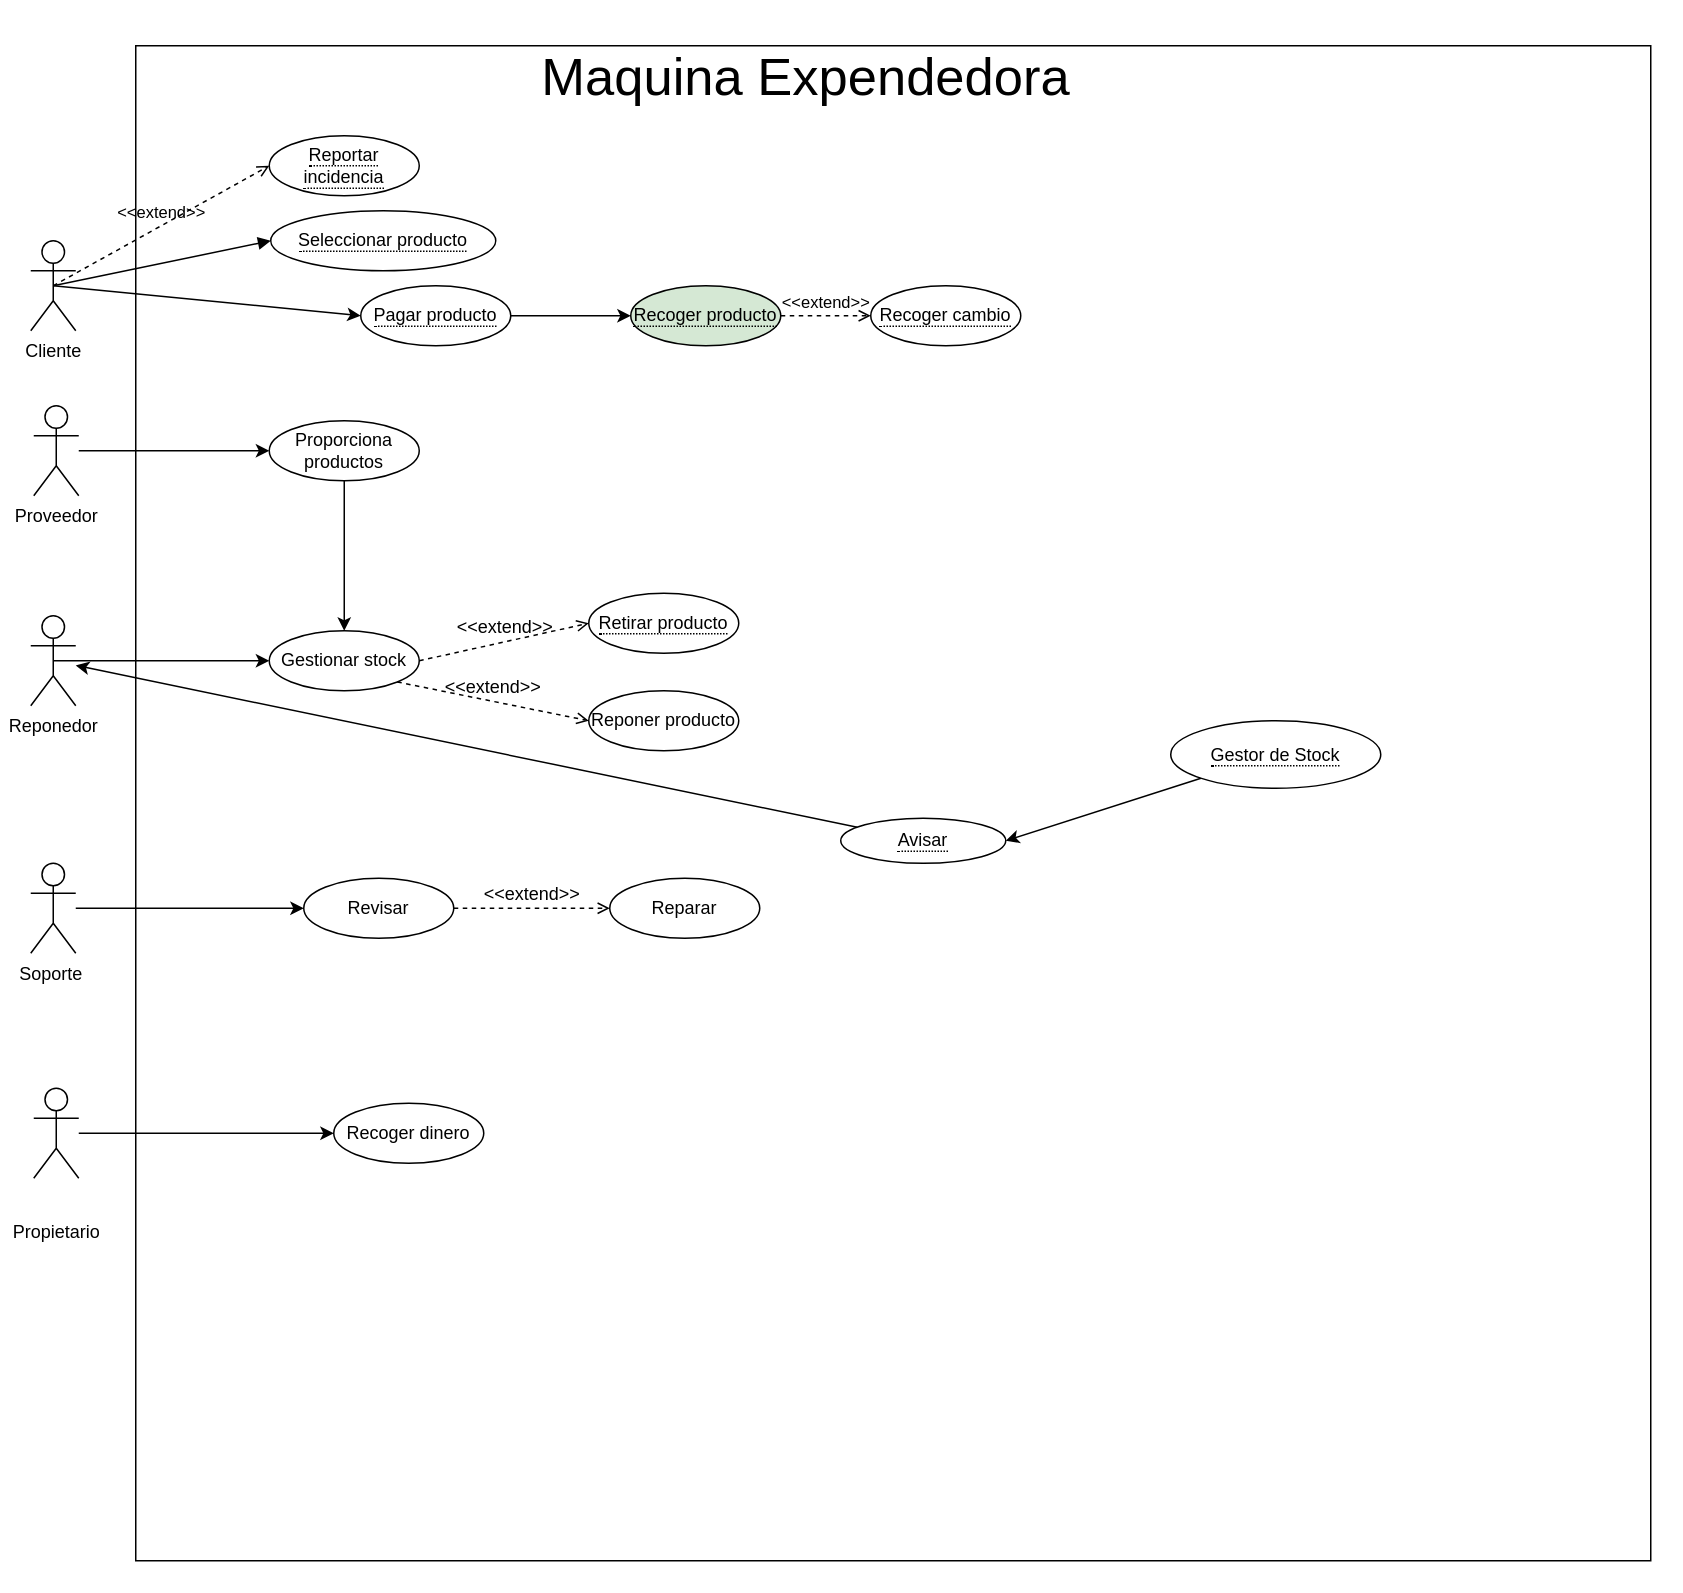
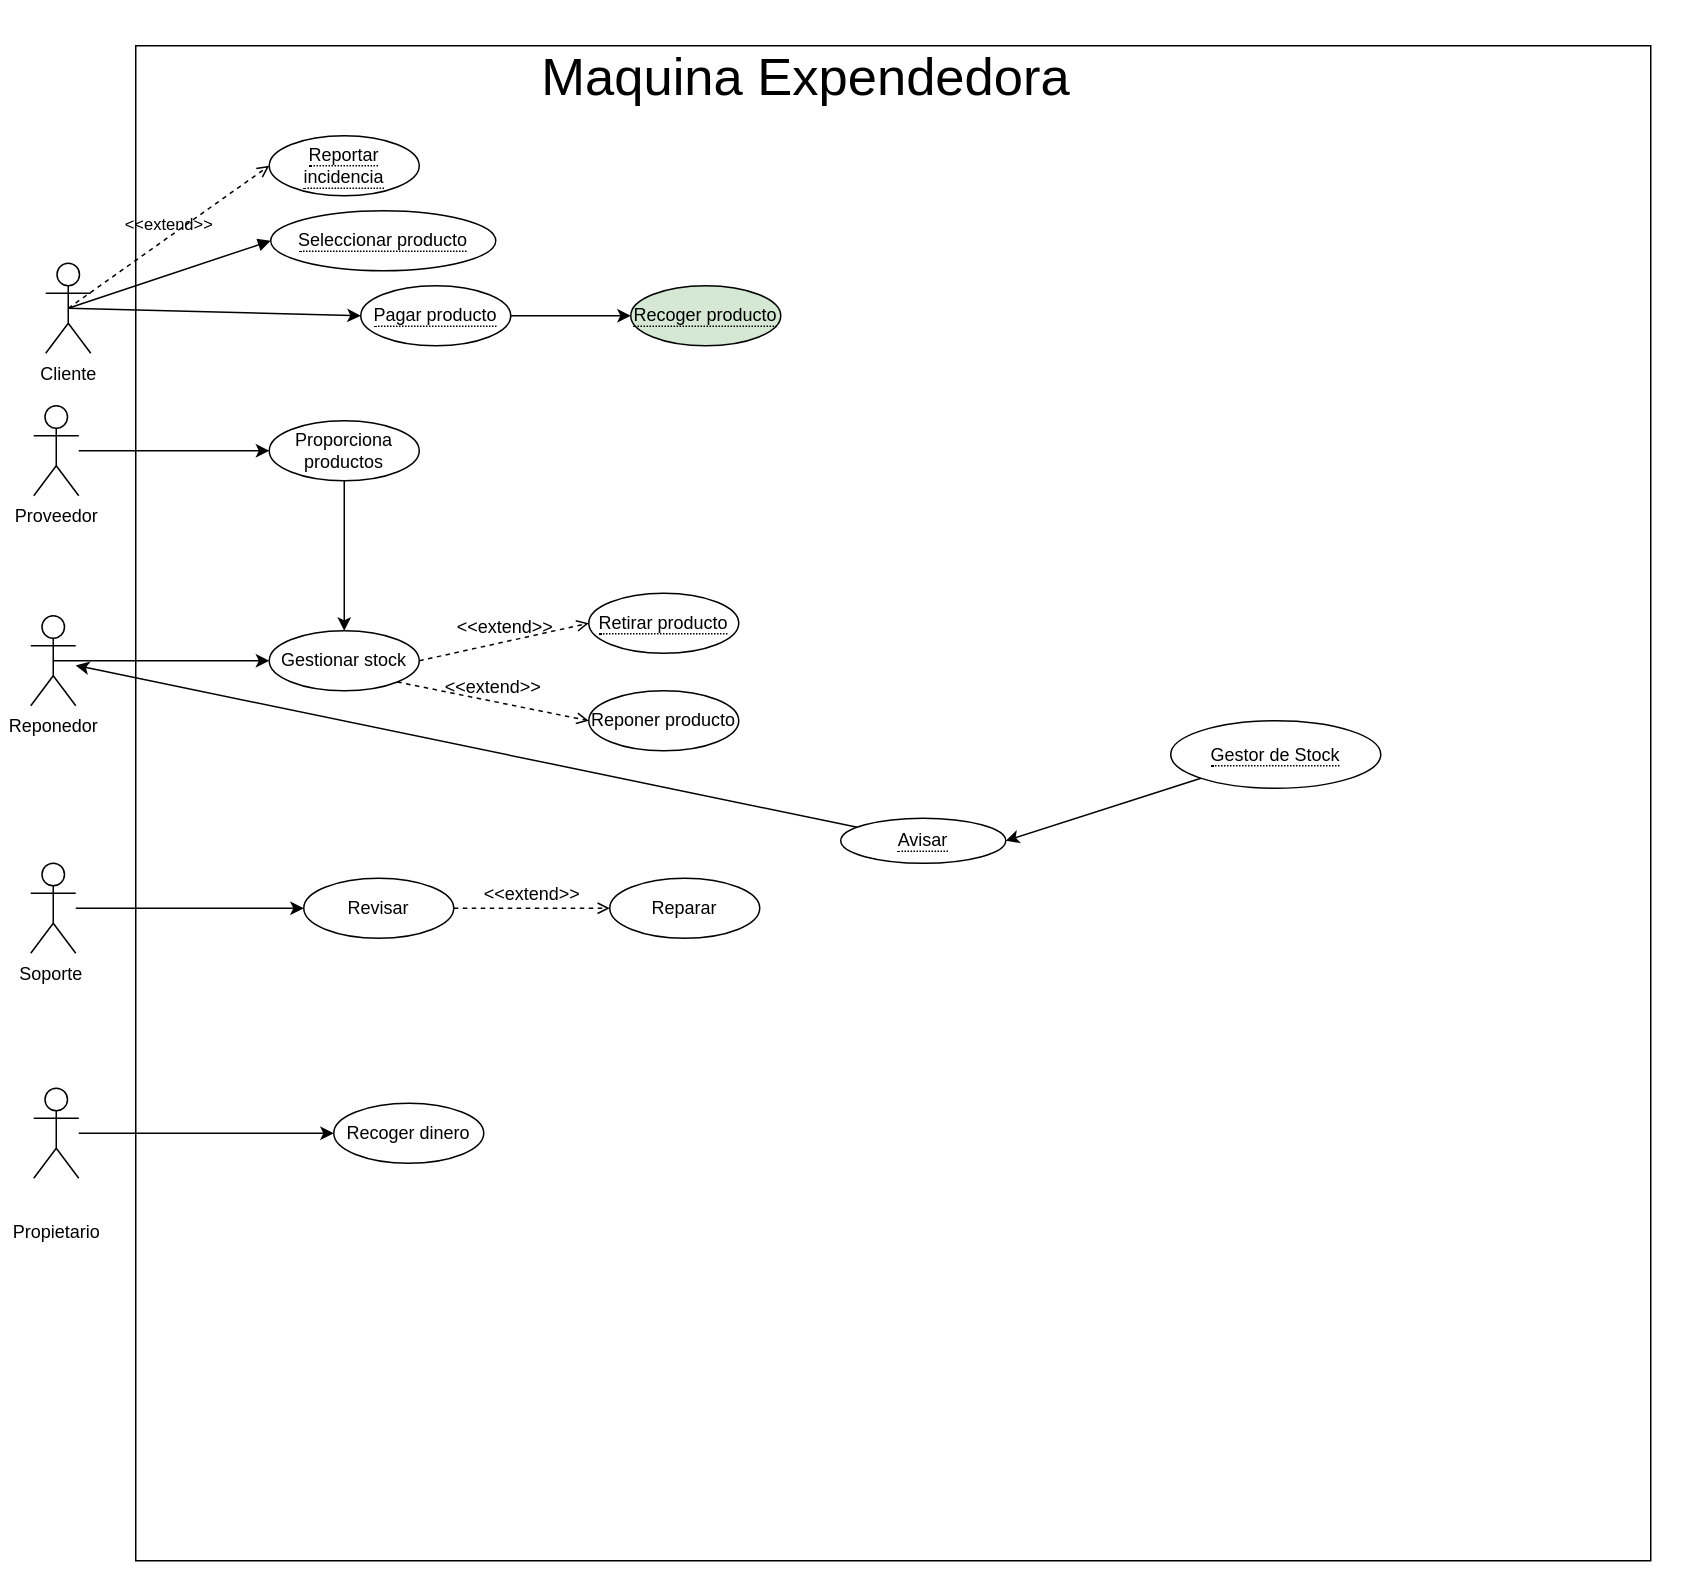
node "Cliente": moved (53, 286) -> (68, 308)
edge "Recoger producto" -> "Recoger cambio": removed, label "<<extend>>"
node "Recoger cambio": removed
